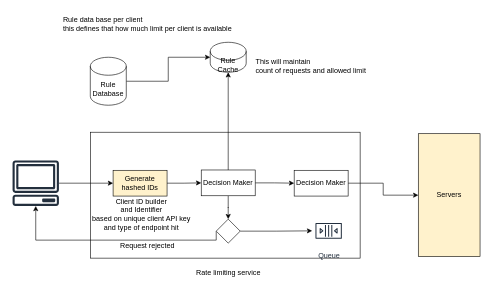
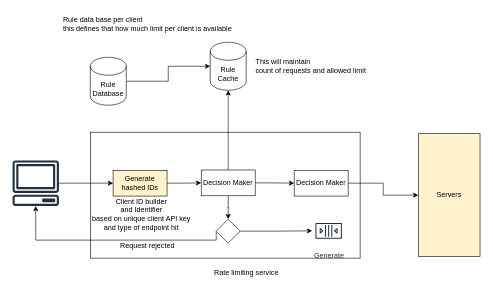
node "Rule Cache": size 36x30 -> 36x48
node "Queue": label "Queue" -> "Generate"
node "Rate limiting service": moved (228, 273) -> (246, 273)
